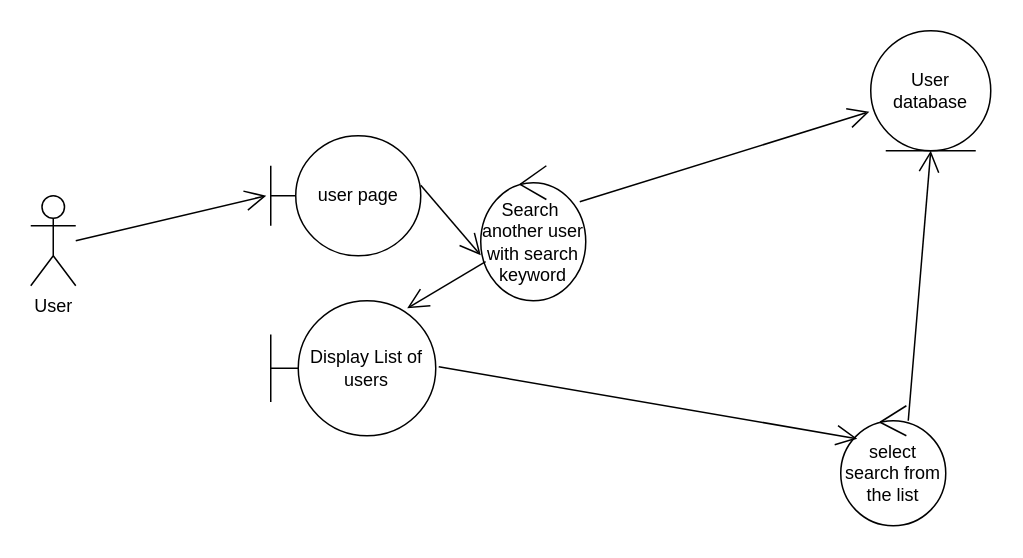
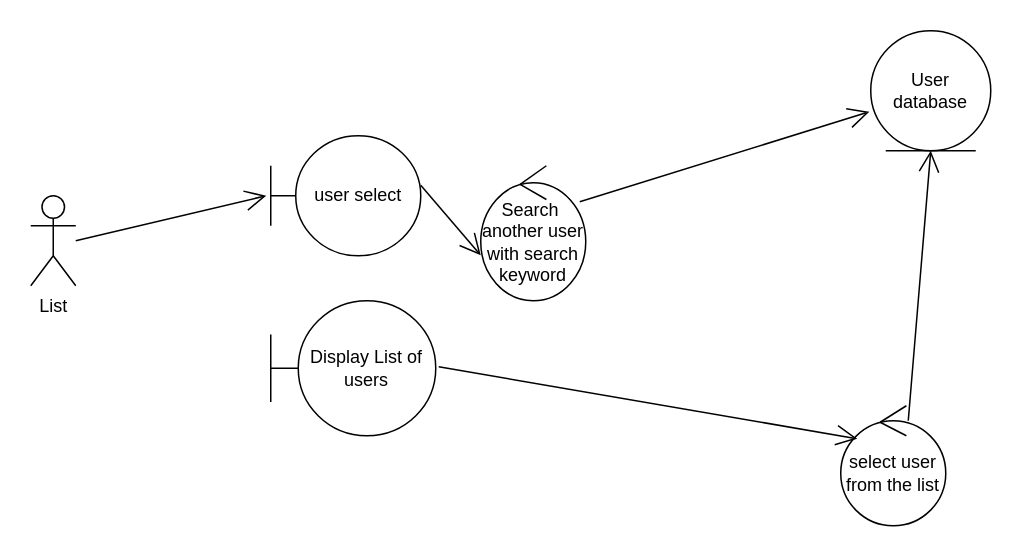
node "user page": label "user page" -> "user select"
edge "Search another user with search keyword" -> "Display List of users": removed
node "User": label "User" -> "List"
node "select search from the list": label "select search from the list" -> "select user from the list"
